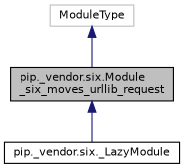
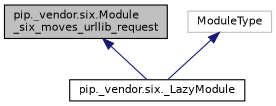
edge "pip._vendor.six.Module _six_moves_urllib_request" -> "ModuleType": now "pip._vendor.six._LazyModule" -> "ModuleType"
